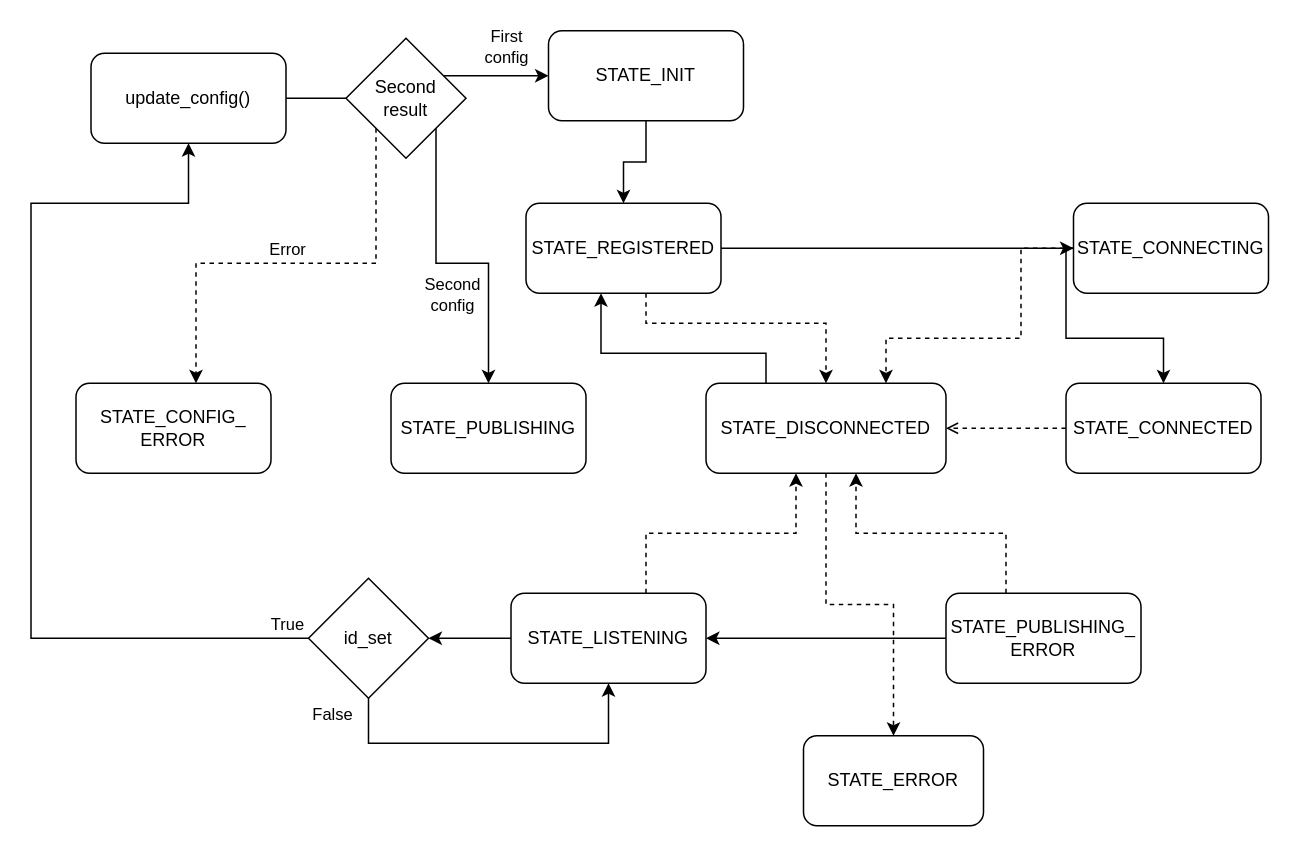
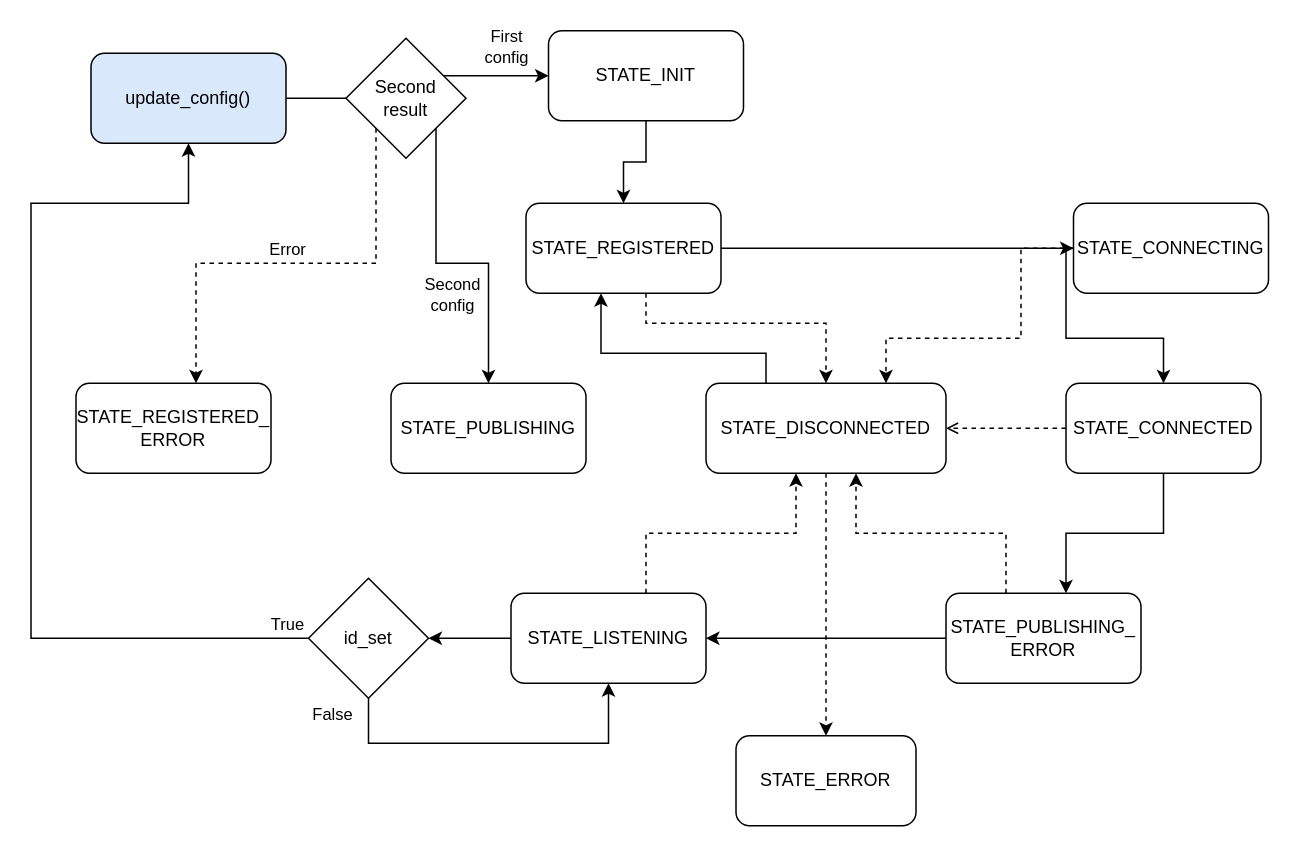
node "update_config()": fillcolor #ffffff -> #dae8fc
node "STATE_CONFIG_ ERROR": label "STATE_CONFIG_ ERROR" -> "STATE_REGISTERED_ ERROR"
edge "STATE_CONNECTED" -> "STATE_PUBLISHING_ ERROR": added
node "STATE_ERROR": moved (893, 781) -> (826, 781)
